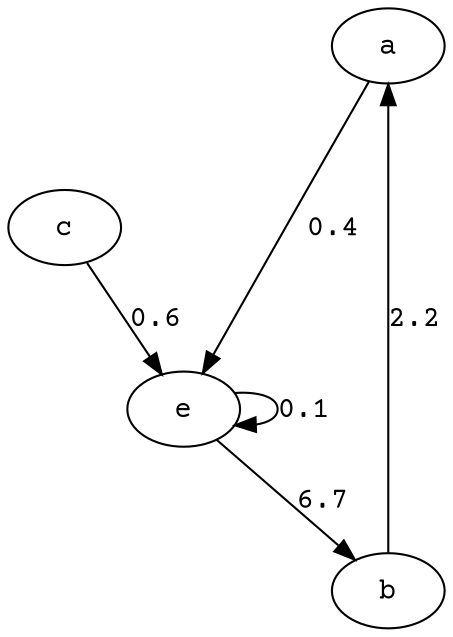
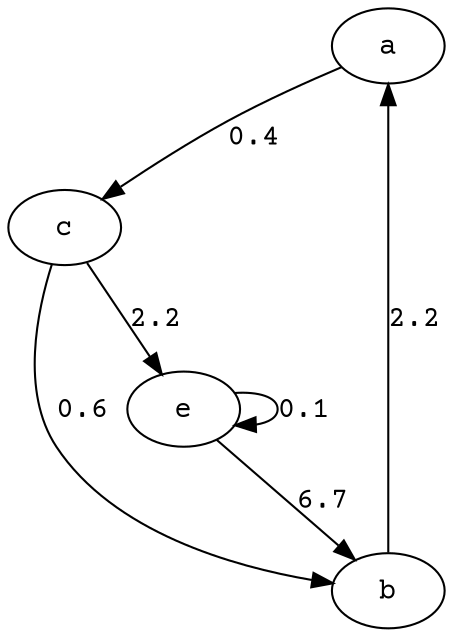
edge "a" -> "e": now "a" -> "c"
edge "c" -> "e": label "0.6" -> "2.2"
edge "c" -> "b": added, label "0.6"
